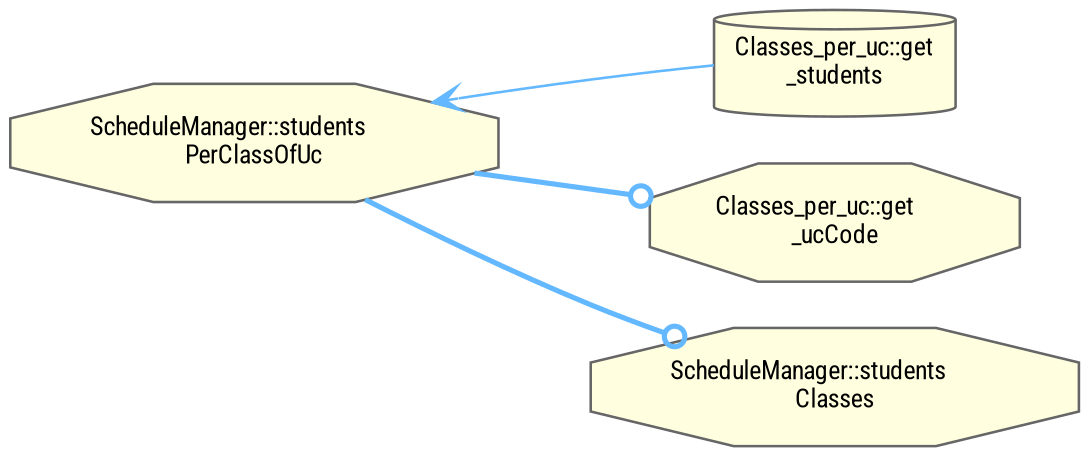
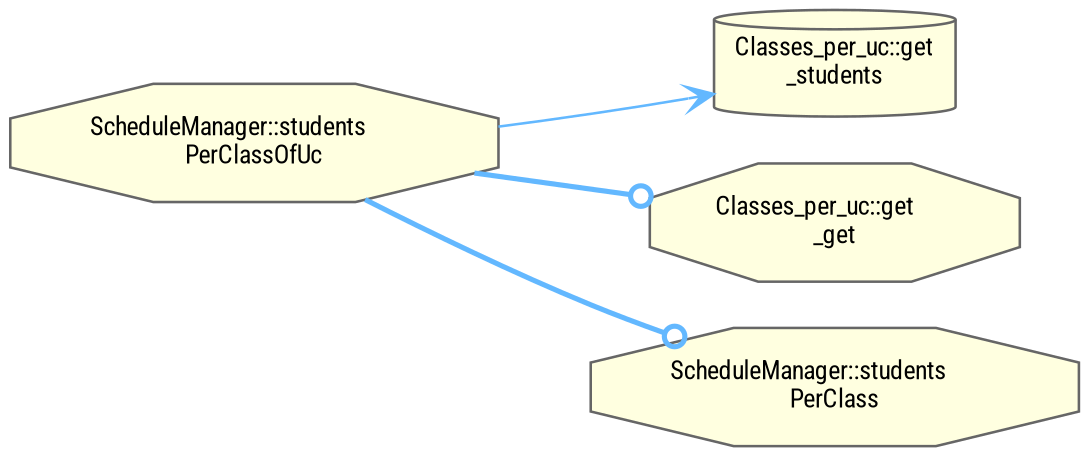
edge "Classes_per_uc::get _students" -> "ScheduleManager::students PerClassOfUc": reversed
node "Classes_per_uc::get _ucCode": label "Classes_per_uc::get _ucCode" -> "Classes_per_uc::get _get"
node "ScheduleManager::students Classes": label "ScheduleManager::students Classes" -> "ScheduleManager::students PerClass"
